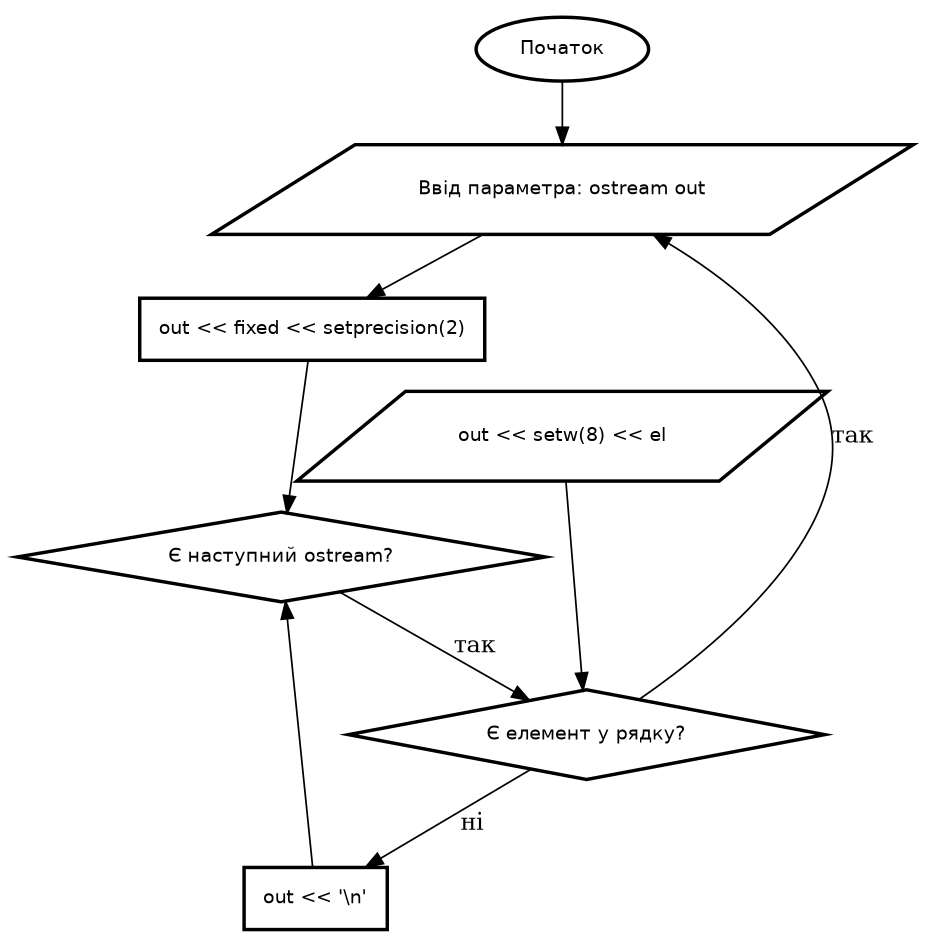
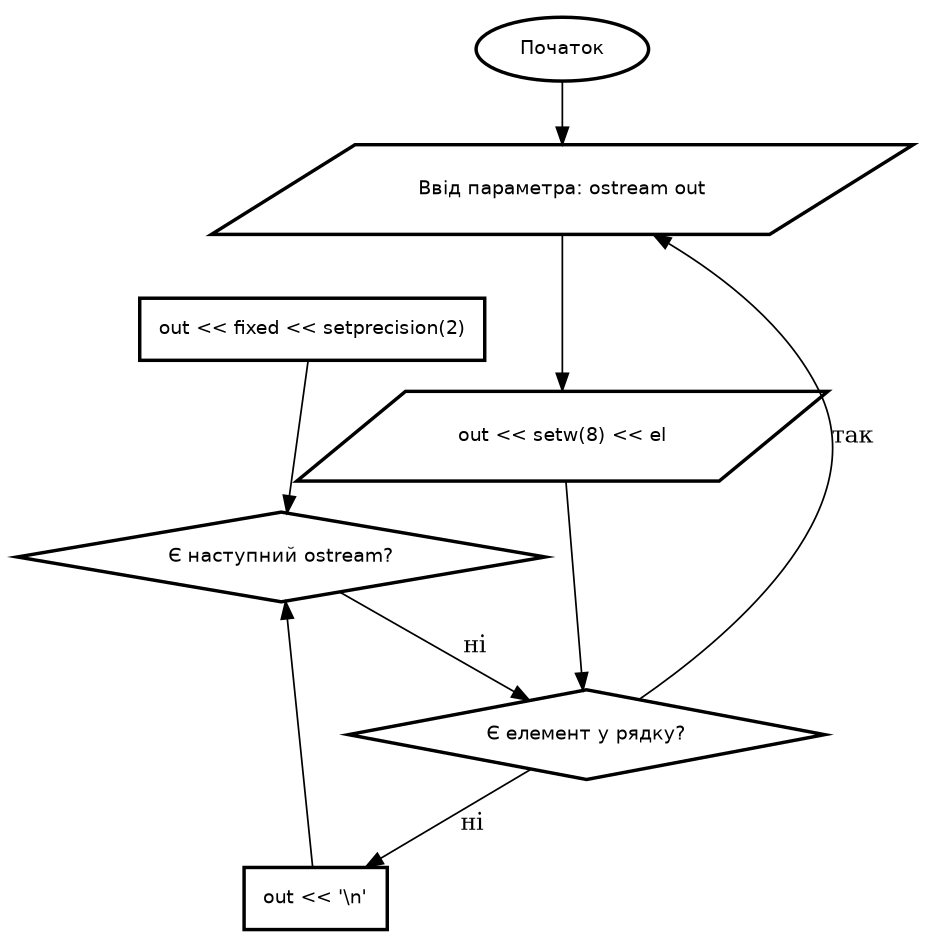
edge "Ввід параметра: ostream out" -> "out << fixed << setprecision(2)": now "Ввід параметра: ostream out" -> "out << setw(8) << el"
edge "Є наступний ostream?" -> "Є елемент у рядку?": label "так" -> "ні"
